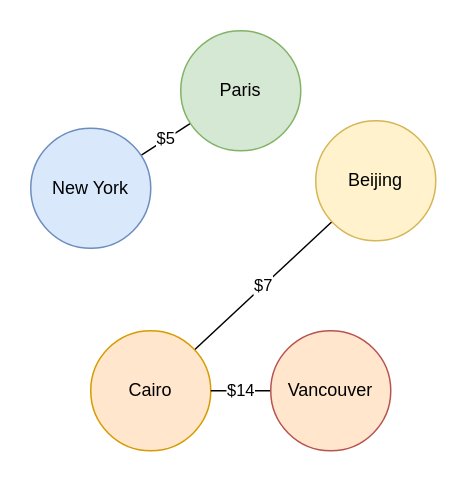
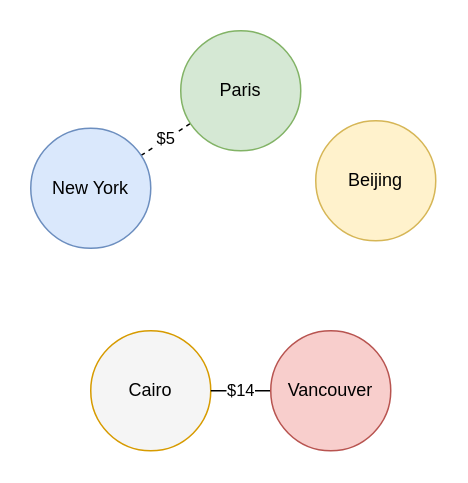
edge "Paris" -- "New York": style solid -> dashed
edge "Beijing" -- "Cairo": removed, label "$7"
node "Cairo": fillcolor #ffe6cc -> #f5f5f5
node "Vancouver": fillcolor #ffe6cc -> #f8cecc
